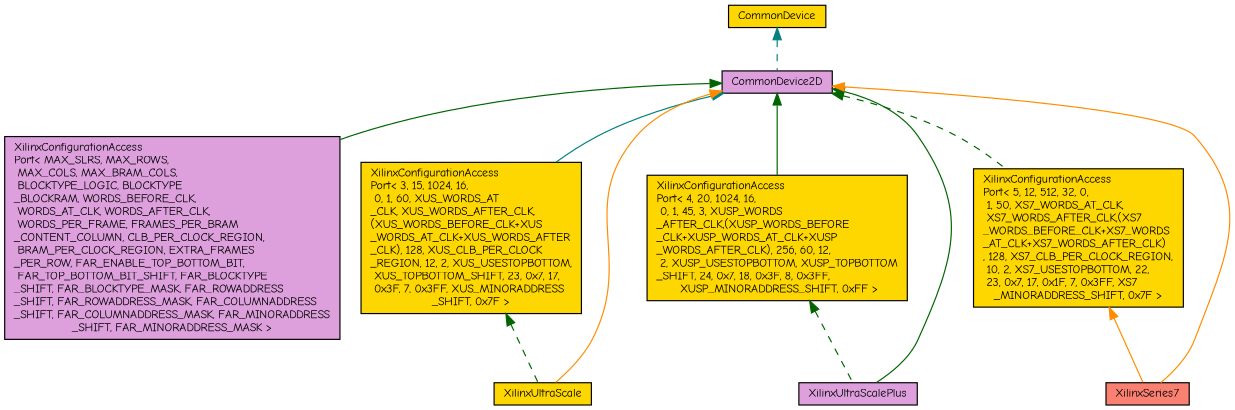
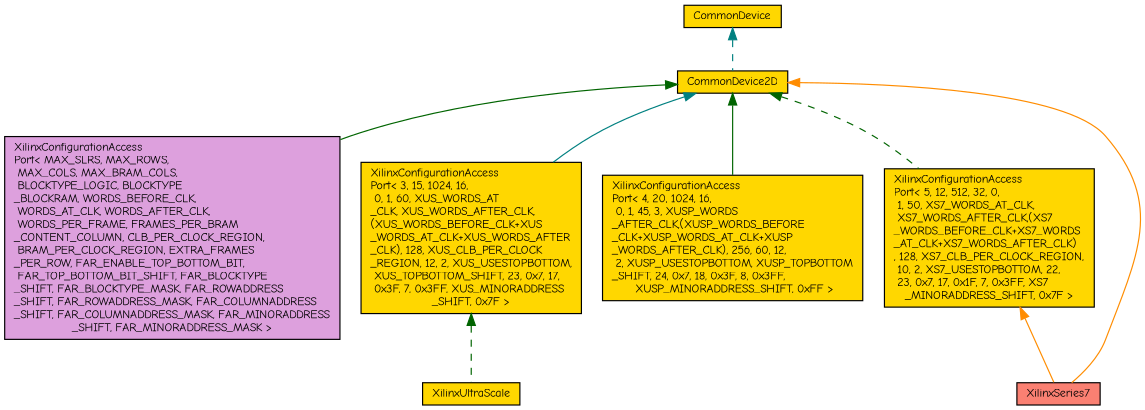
node "CommonDevice2D": fillcolor plum -> gold
edge "XilinxUltraScale" -> "CommonDevice2D": removed
node "XilinxUltraScalePlus": removed
